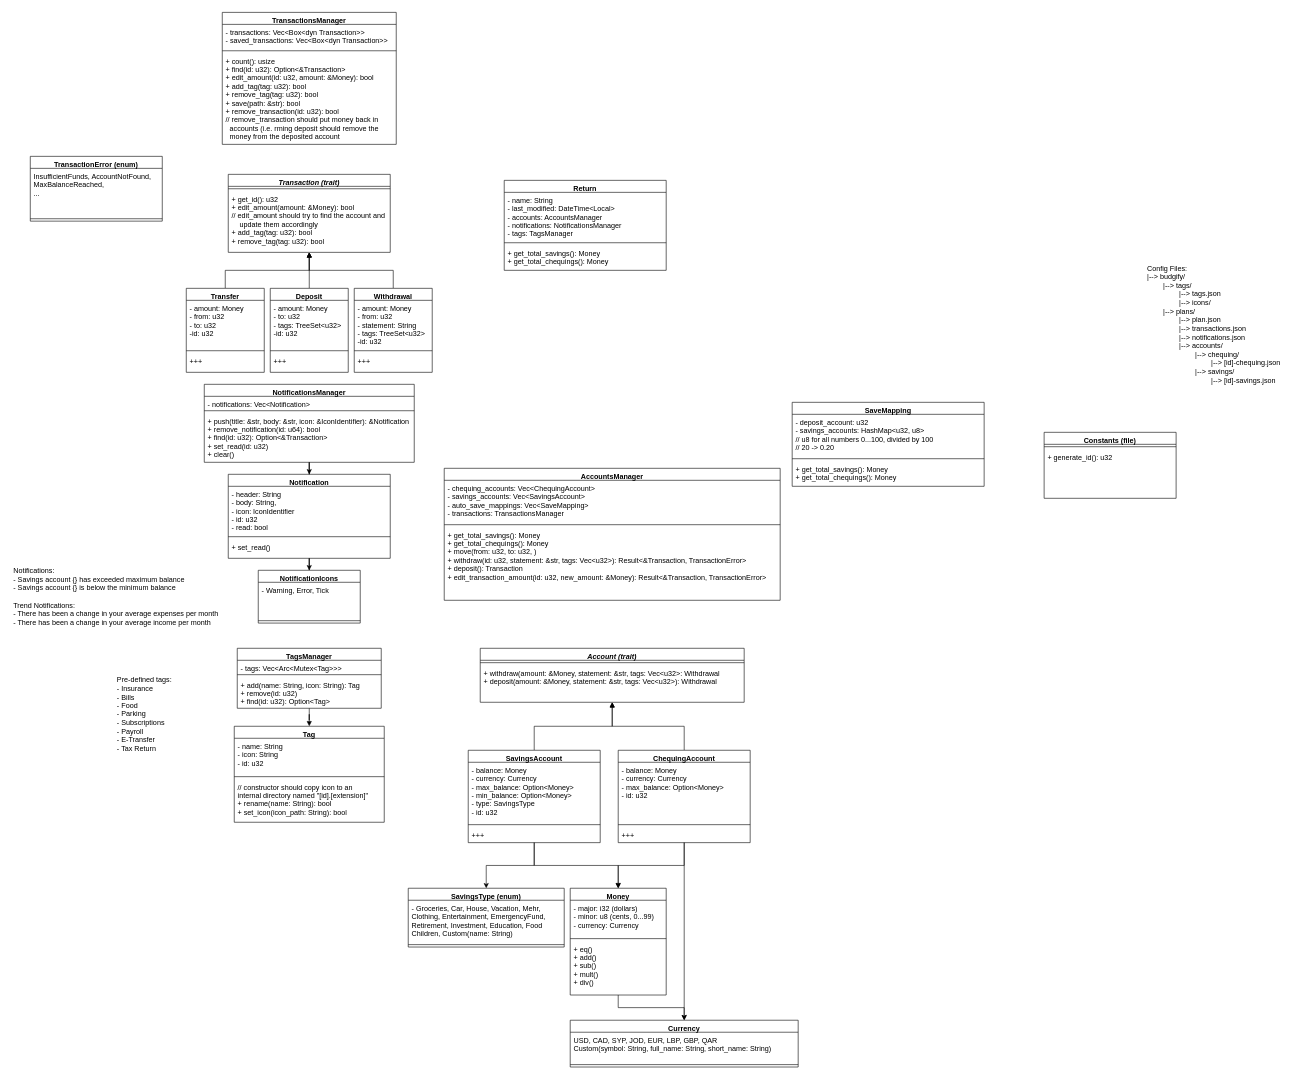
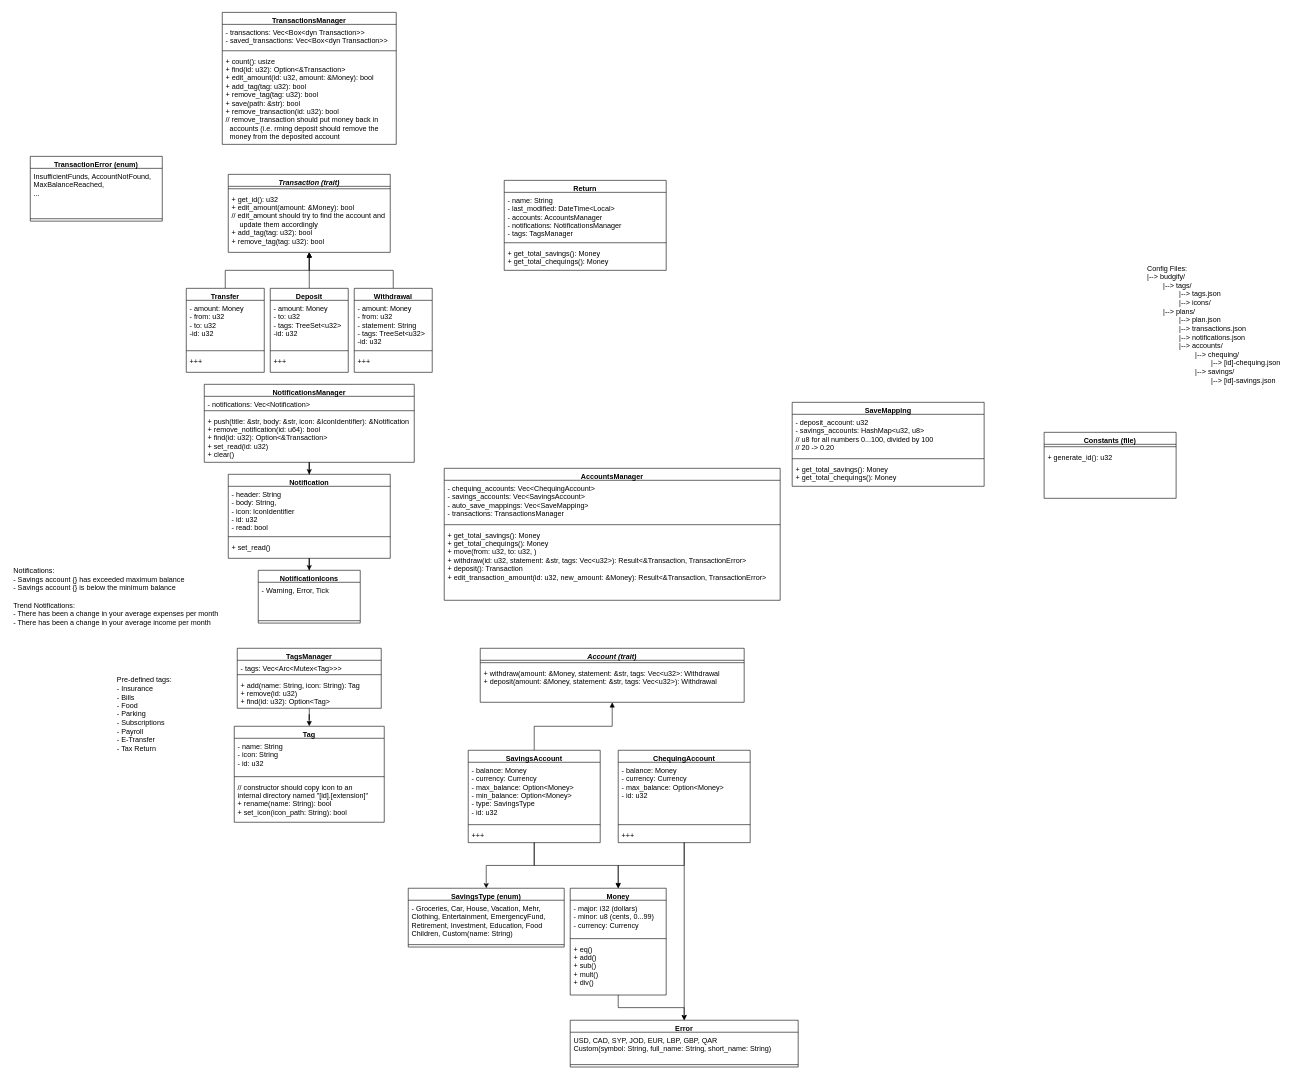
edge "ChequingAccount" -> "Account (trait)": removed
node "Currency": label "Currency" -> "Error"
